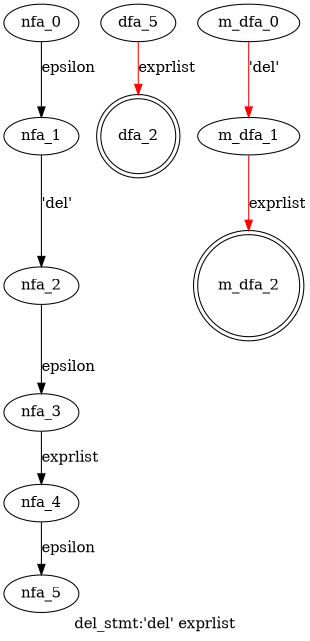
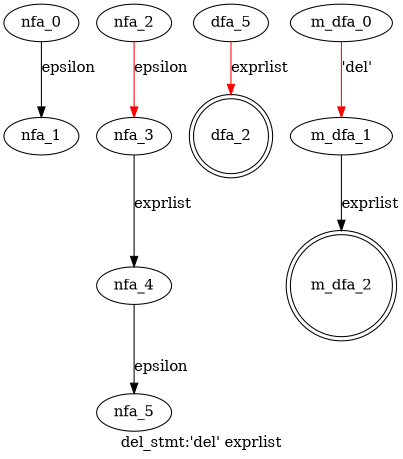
edge "m_dfa_1" -> "m_dfa_2": color red -> black
edge "nfa_1" -> "nfa_2": removed, label "'del'"
edge "nfa_2" -> "nfa_3": color black -> red
